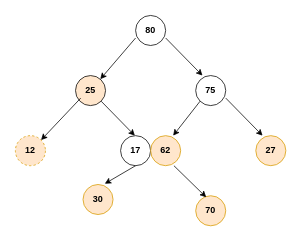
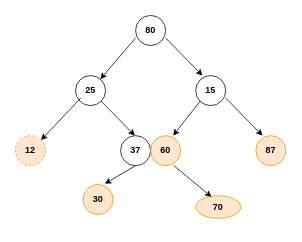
node "25": fillcolor #ffe6cc -> #ffffff
node "75": label "75" -> "15"
node "17": label "17" -> "37"
node "62": label "62" -> "60"
node "27": label "27" -> "87"
node "70": size 30x30 -> 45x23
